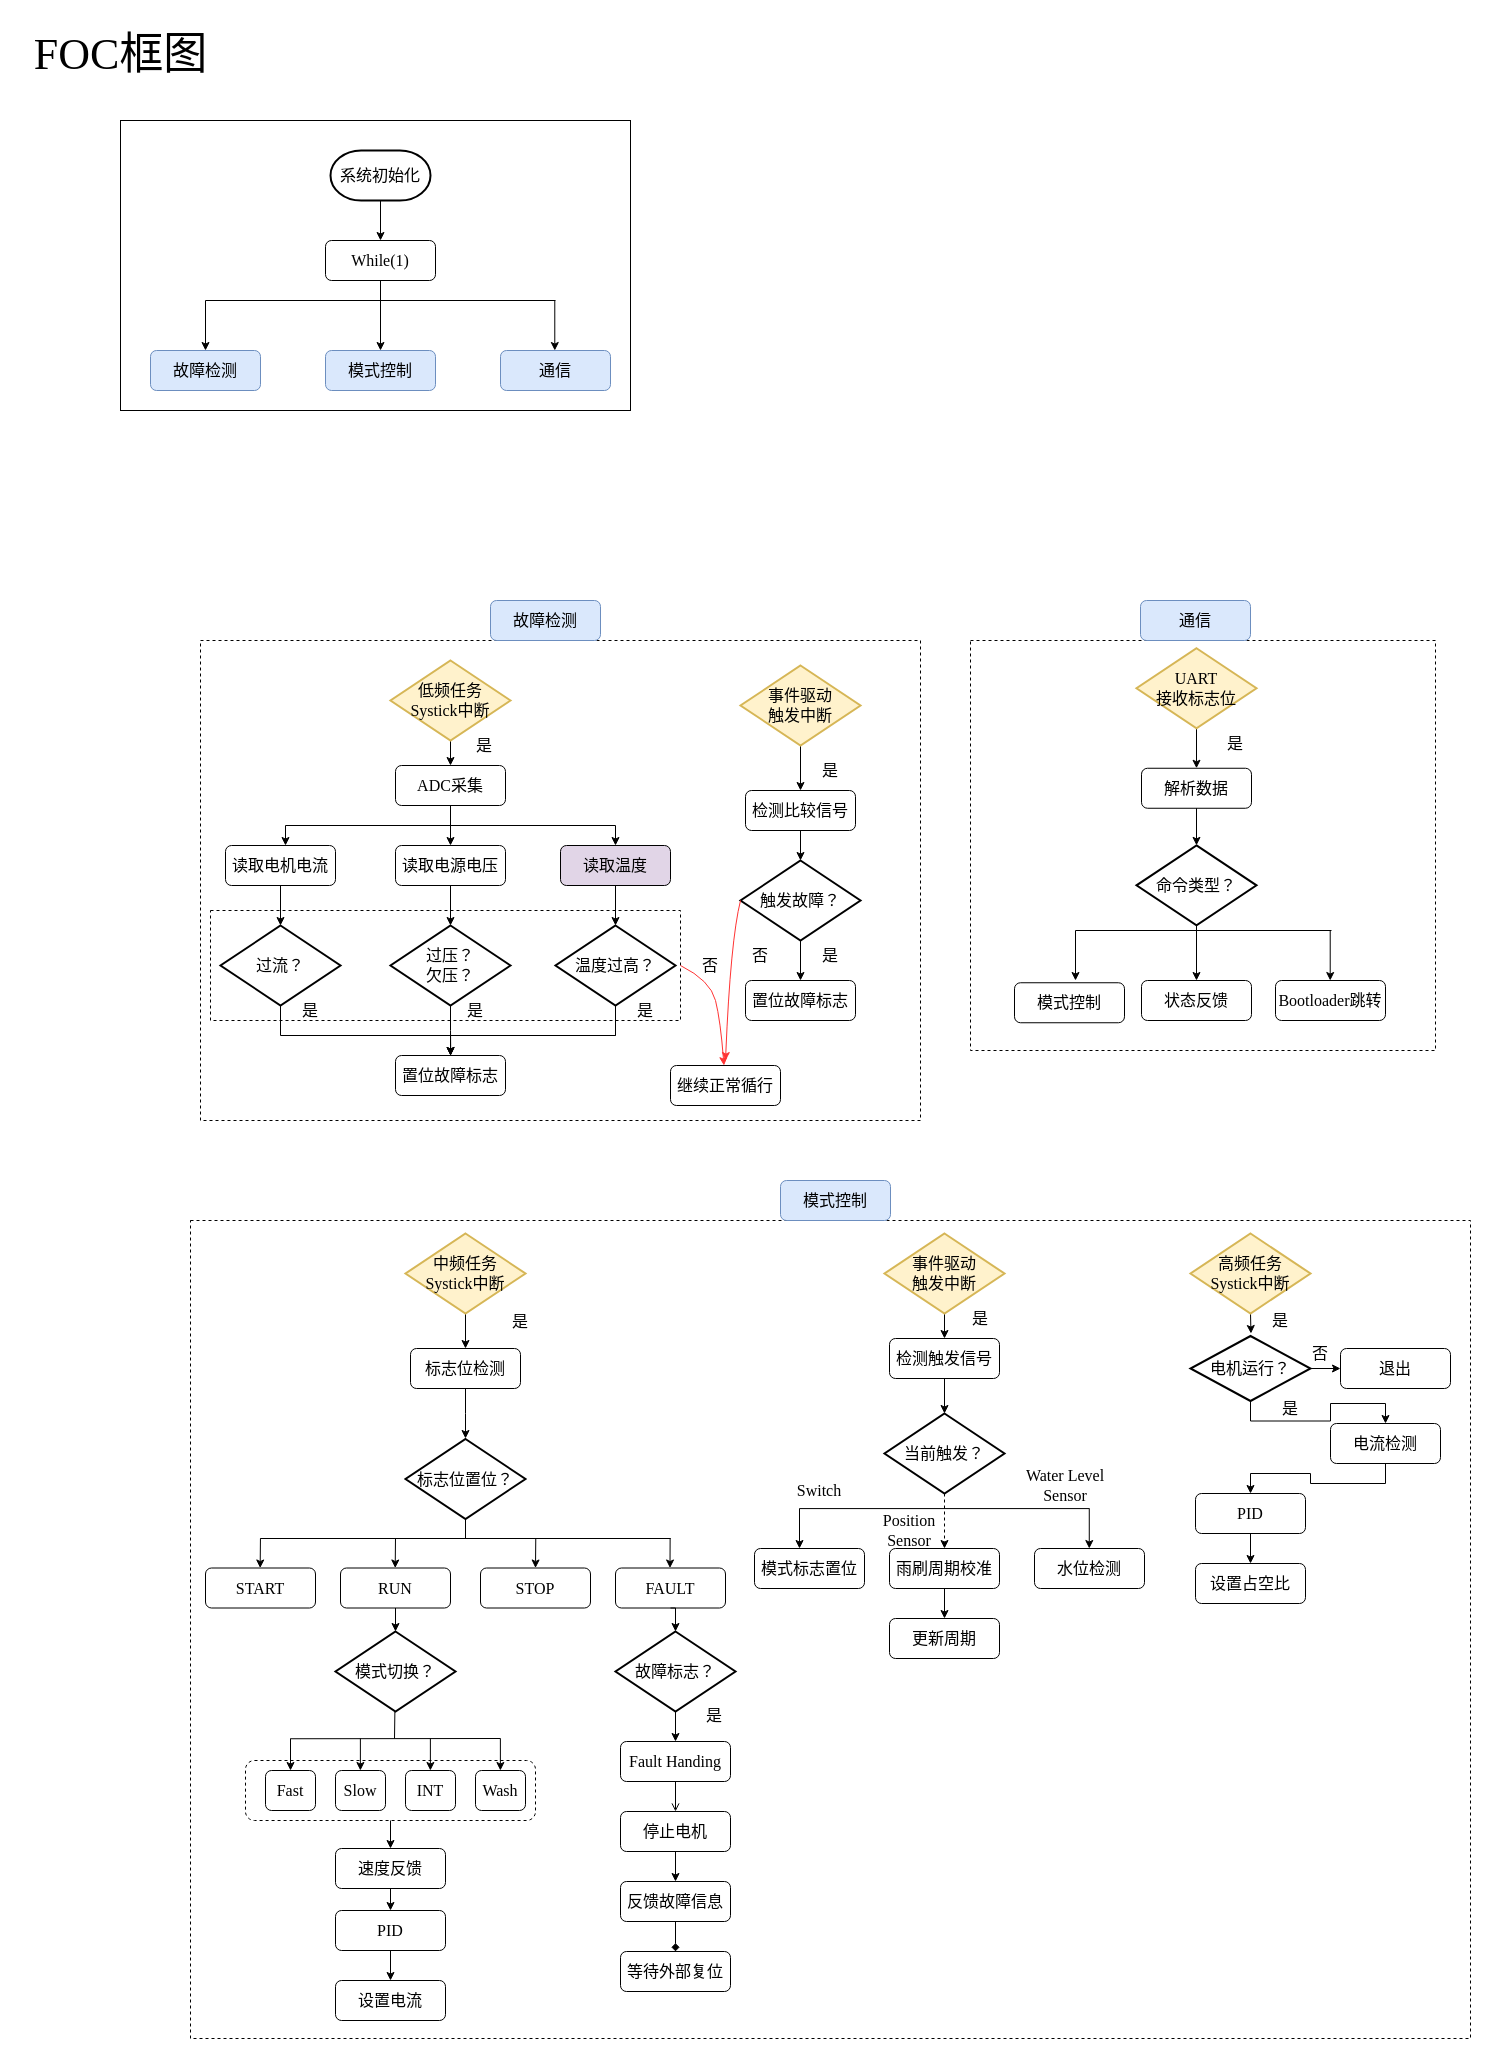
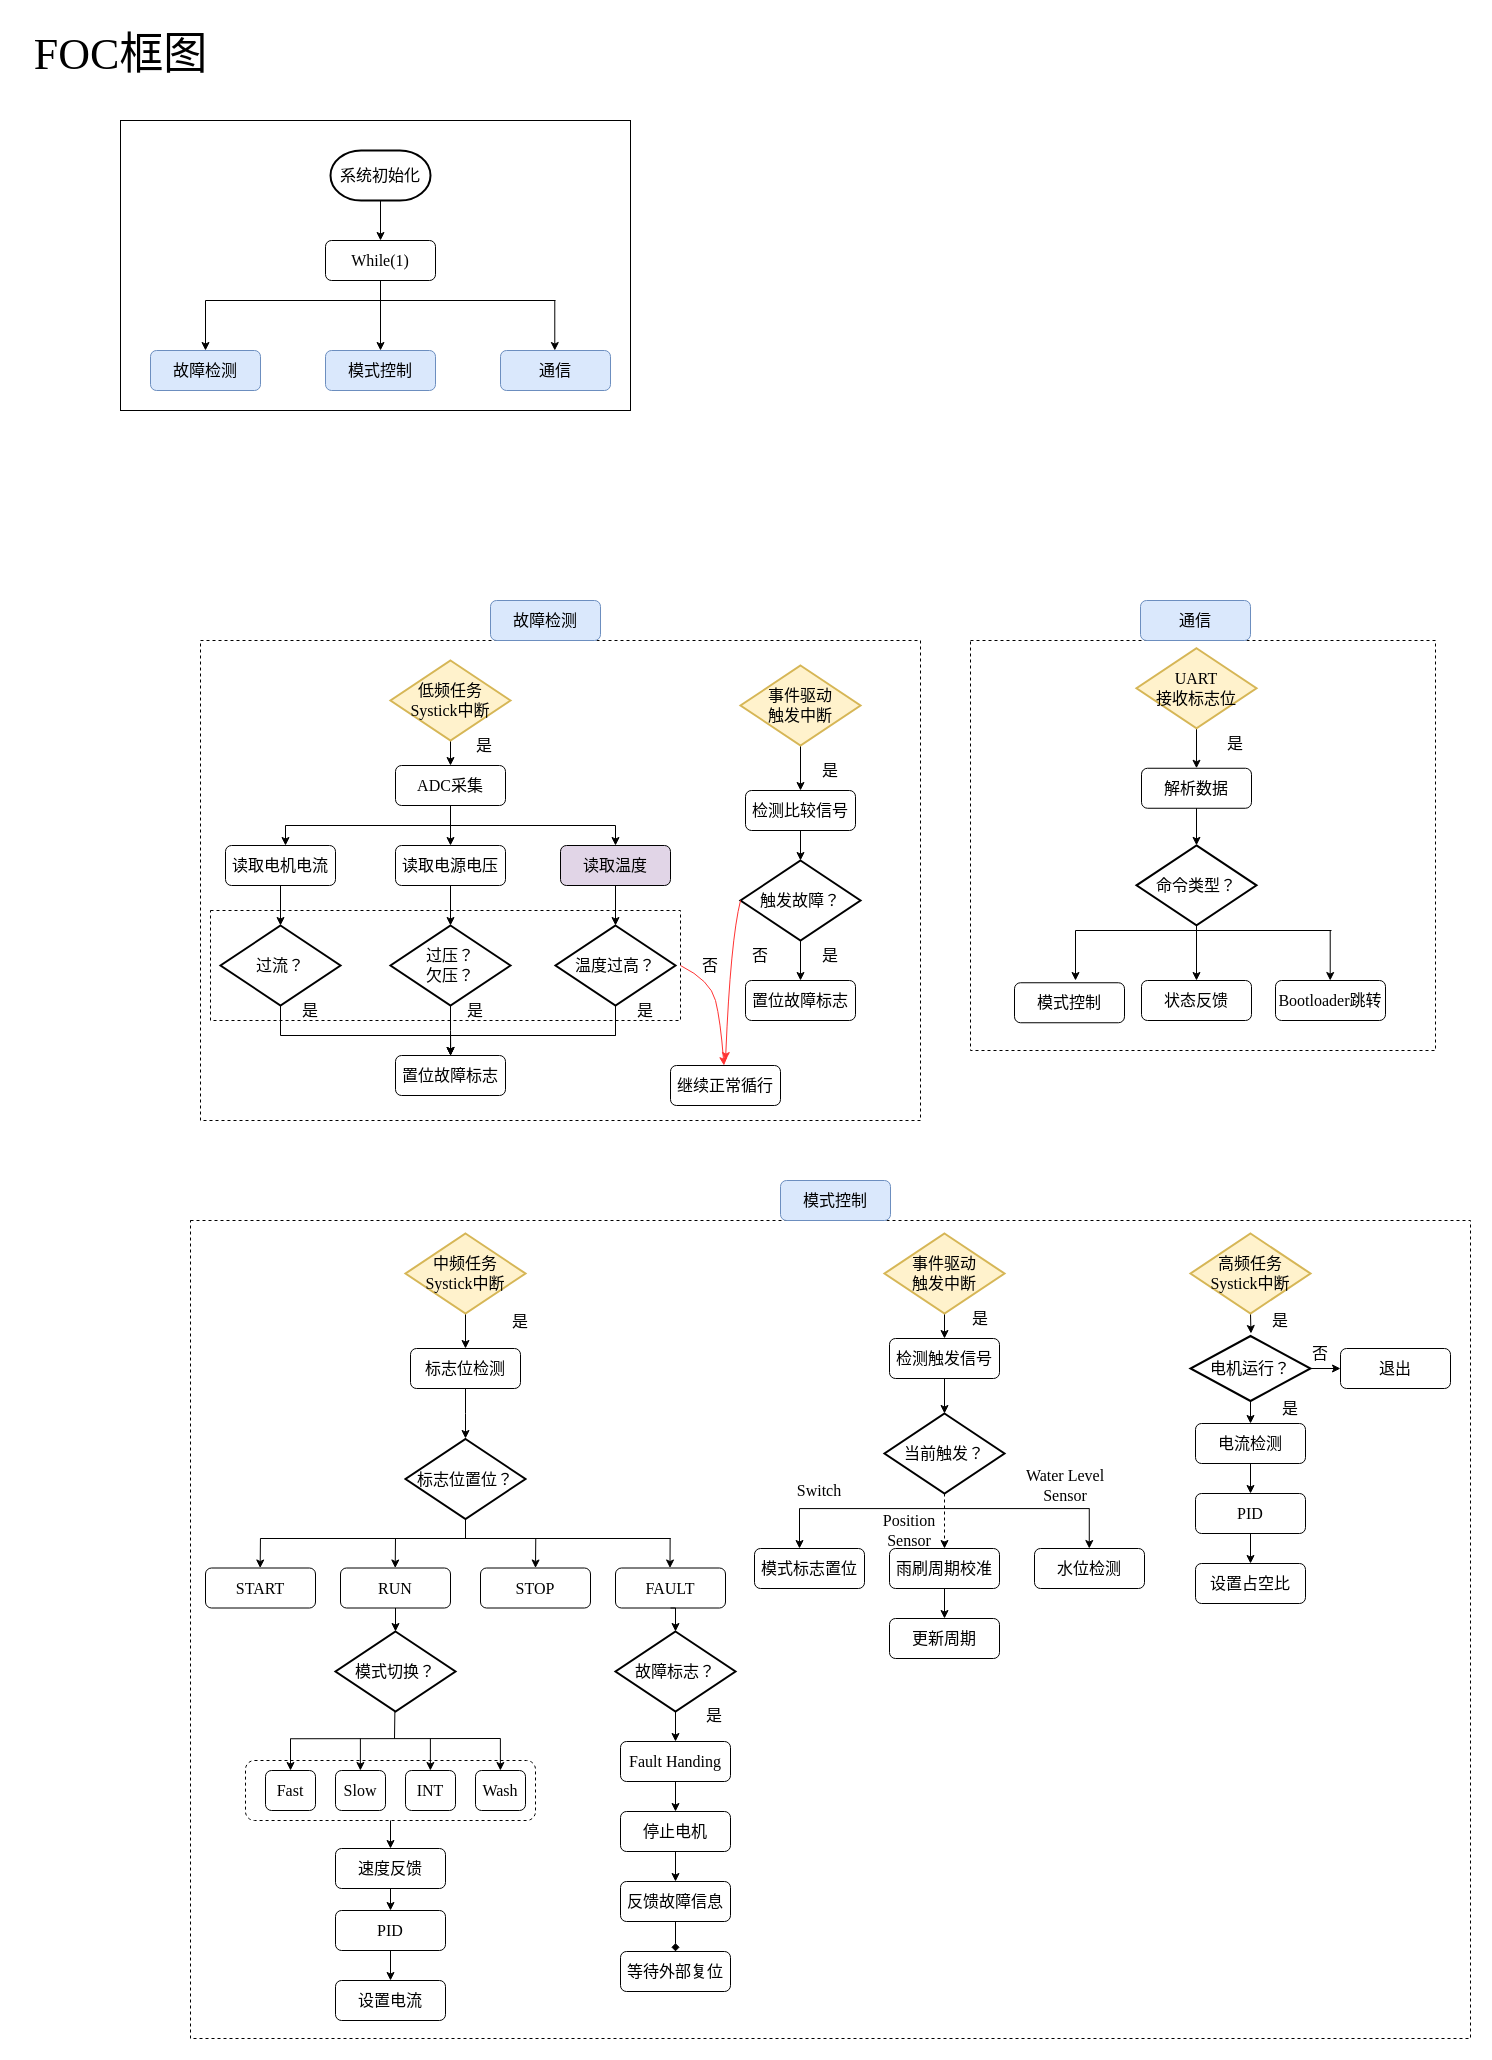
node "电流检测": moved (1386, 1444) -> (1251, 1444)
edge "Fault Handing" -> "停止电机": arrowhead open -> classic
